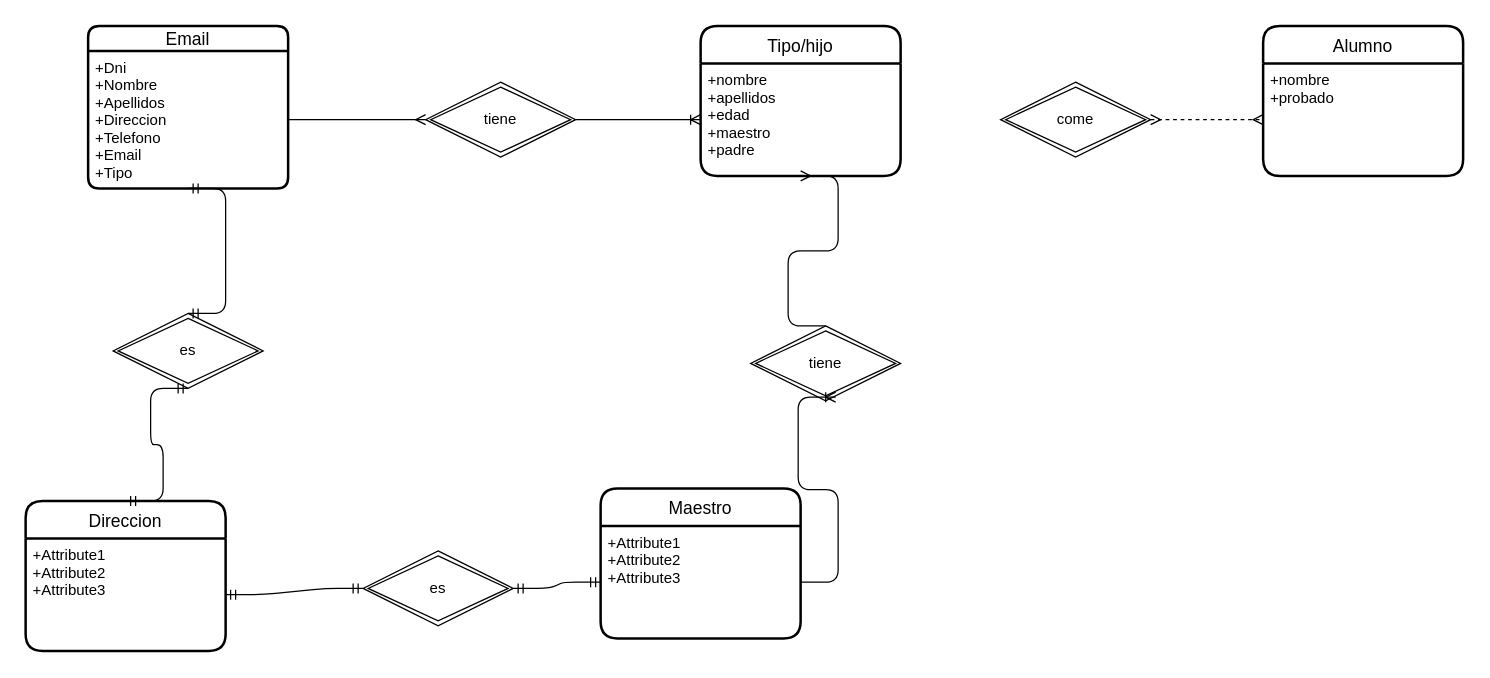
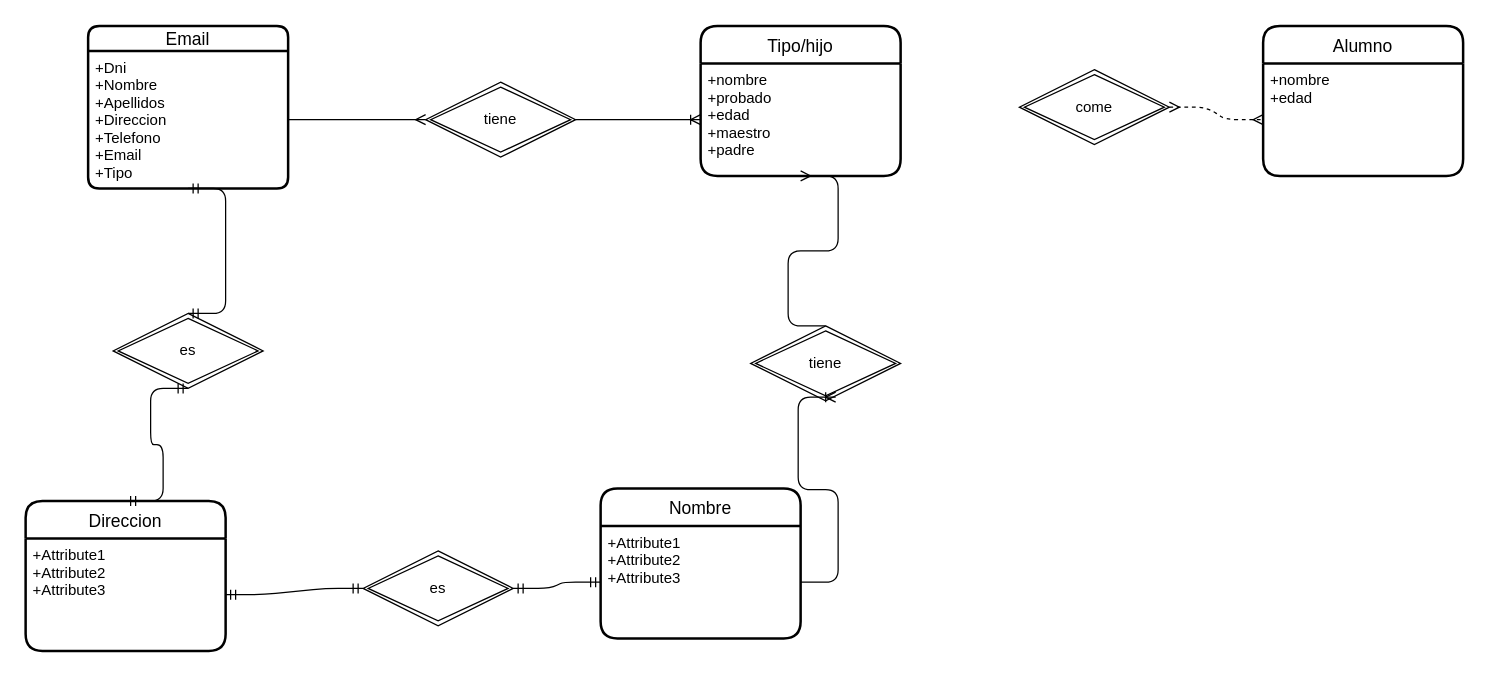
node "+nombre +apellidos +edad +maestro +padre": label "+nombre +apellidos +edad +maestro +padre" -> "+nombre +probado +edad +maestro +padre"
node "+nombre +probado": label "+nombre +probado" -> "+nombre +edad"
node "come": moved (1076, 119) -> (1094, 107)
node "Maestro": label "Maestro" -> "Nombre"
